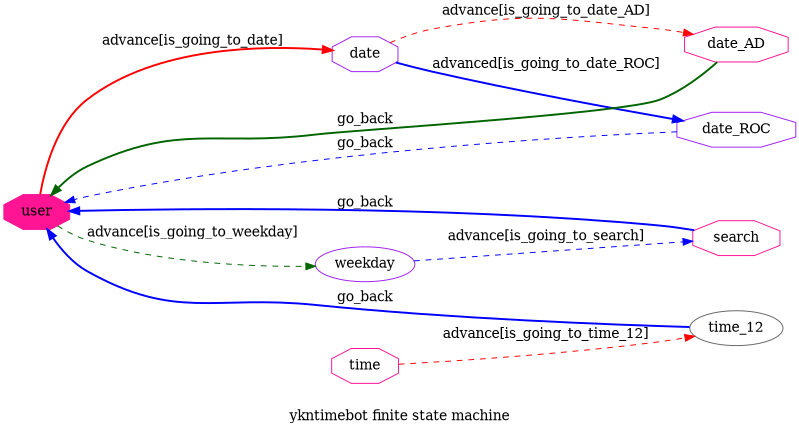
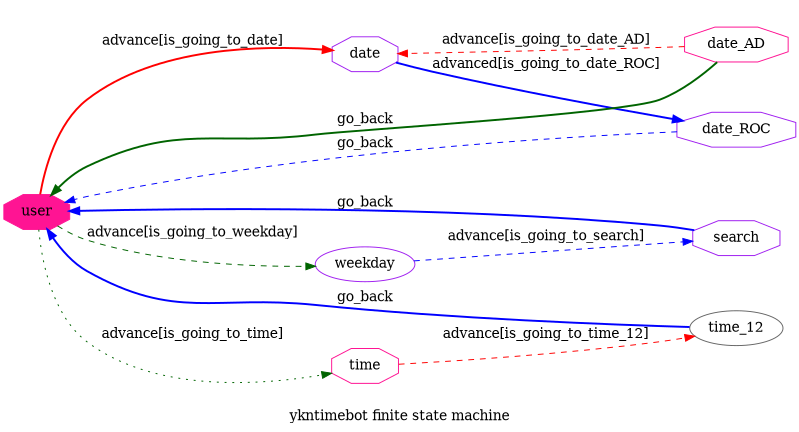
edge "date" -> "date_AD": reversed
node "search": color deeppink -> purple
edge "user" -> "time": added, label "advance[is_going_to_time]"
